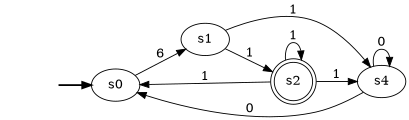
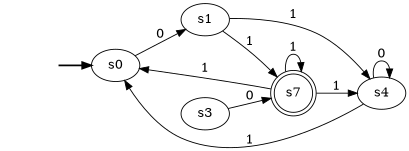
edge "s0" -> "s1": label "6" -> "0"
node "s2": label "s2" -> "s7"
edge "s4" -> "s0": label "0" -> "1"
node "s3": added
